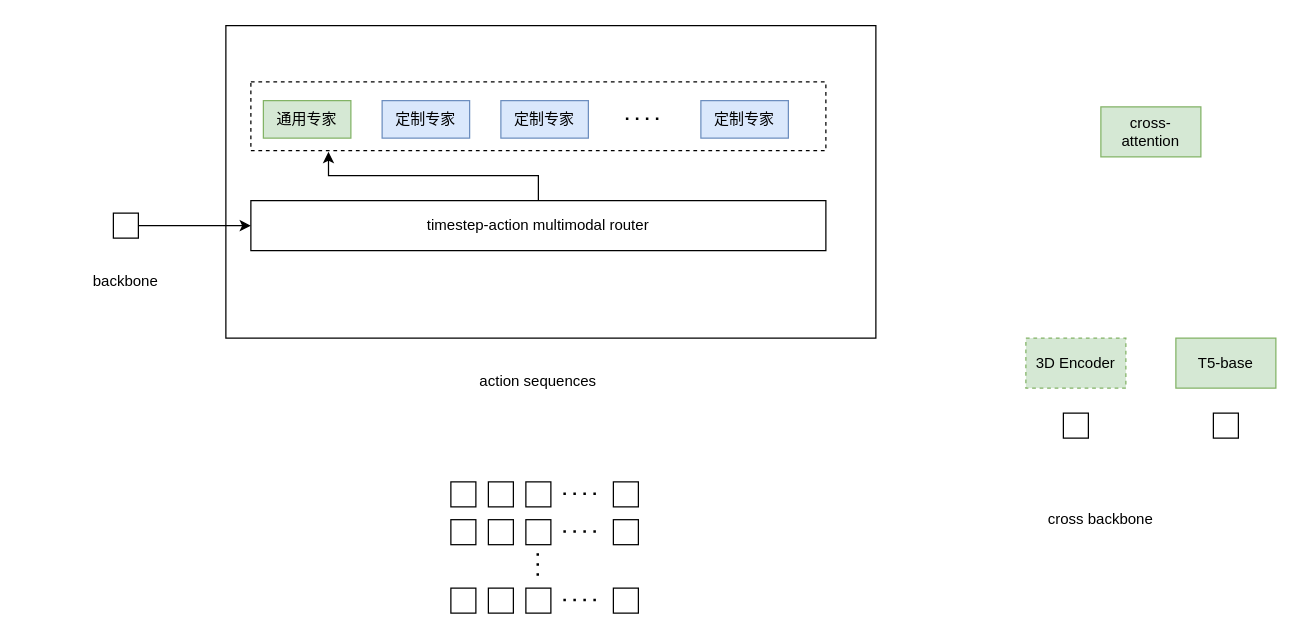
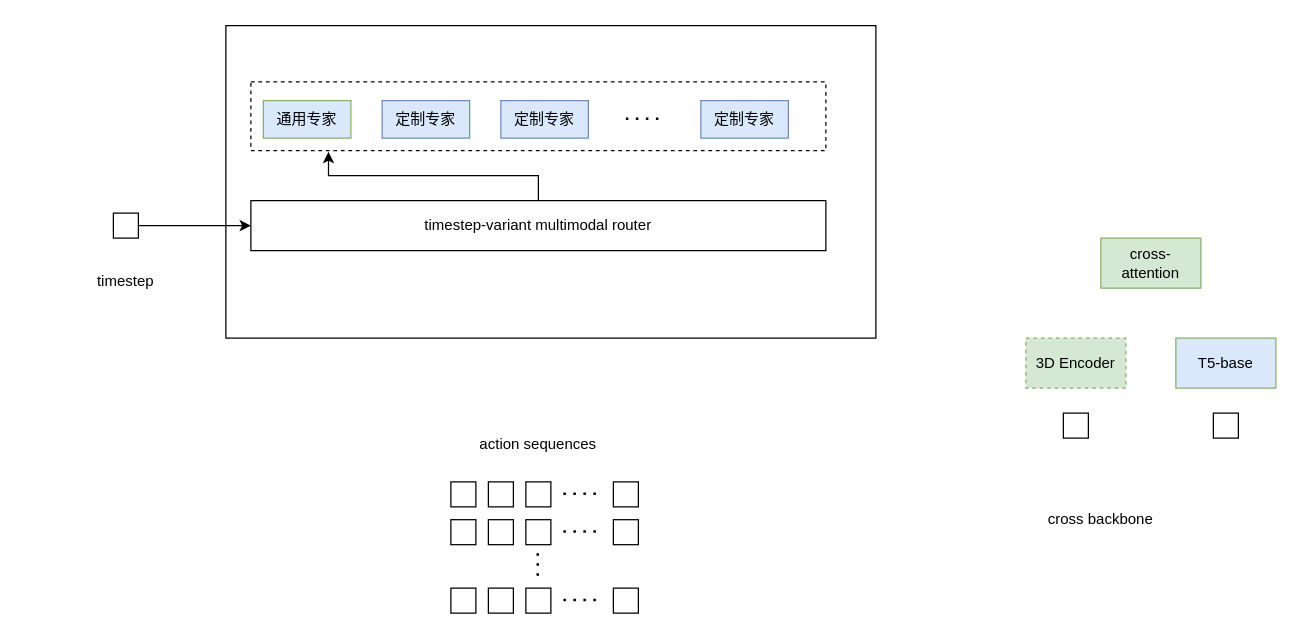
node "通用专家": fillcolor #d5e8d4 -> #dae8fc
node "cross-attention": moved (1151, 132) -> (1151, 263)
node "timestep-action multimodal router": label "timestep-action multimodal router" -> "timestep-variant multimodal router"
node "backbone": label "backbone" -> "timestep"
node "T5-base": fillcolor #d5e8d4 -> #dae8fc
node "action sequences": moved (538, 382) -> (538, 444)
